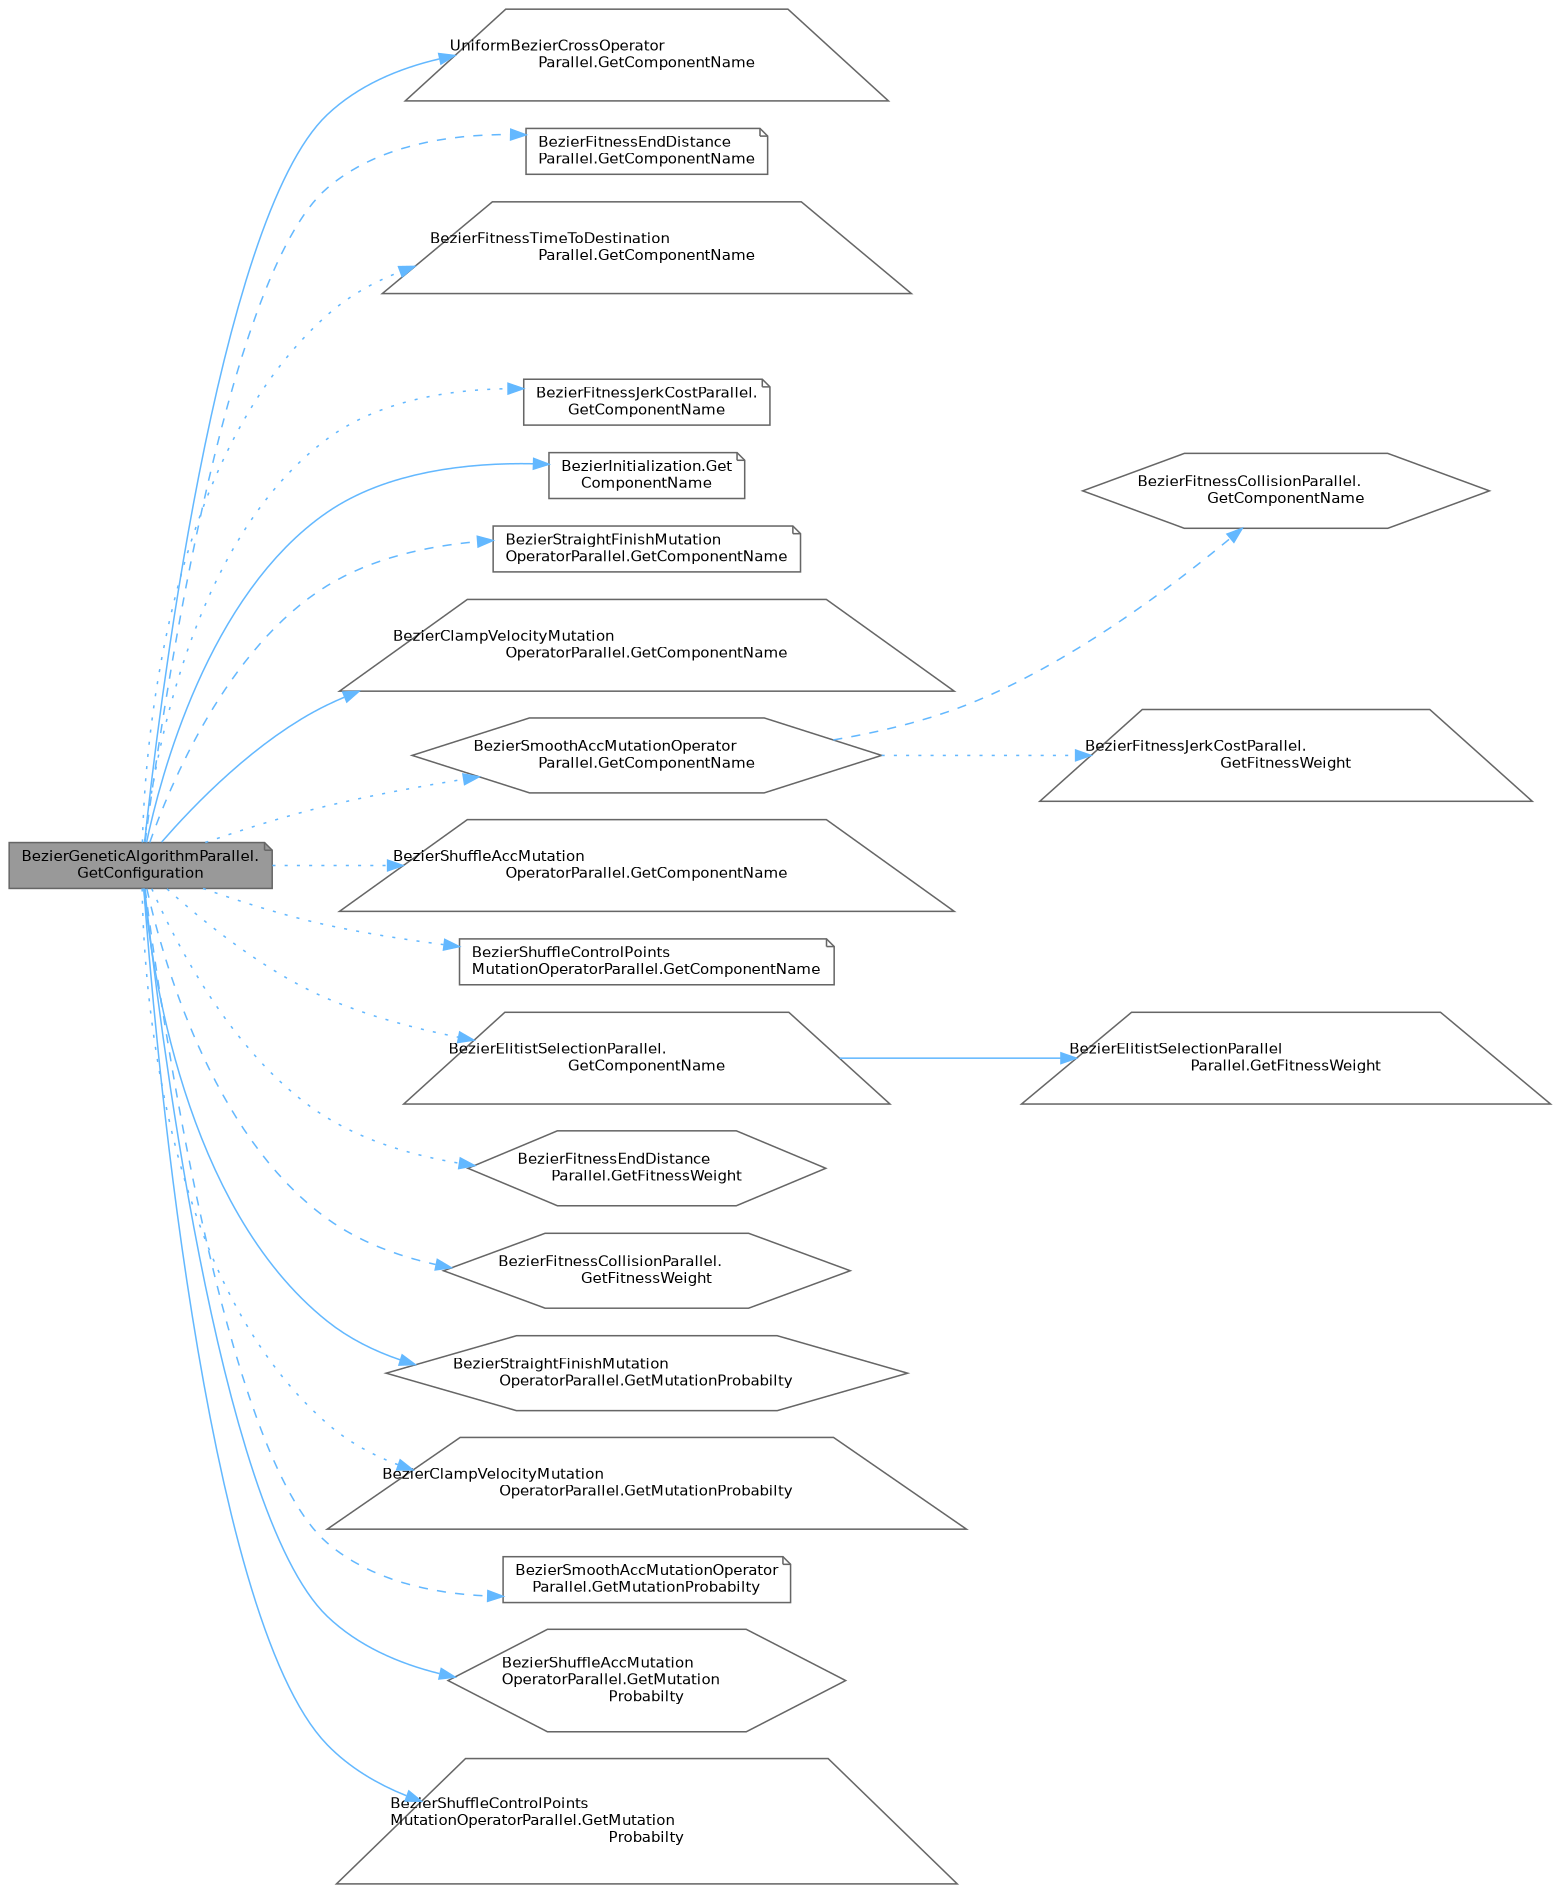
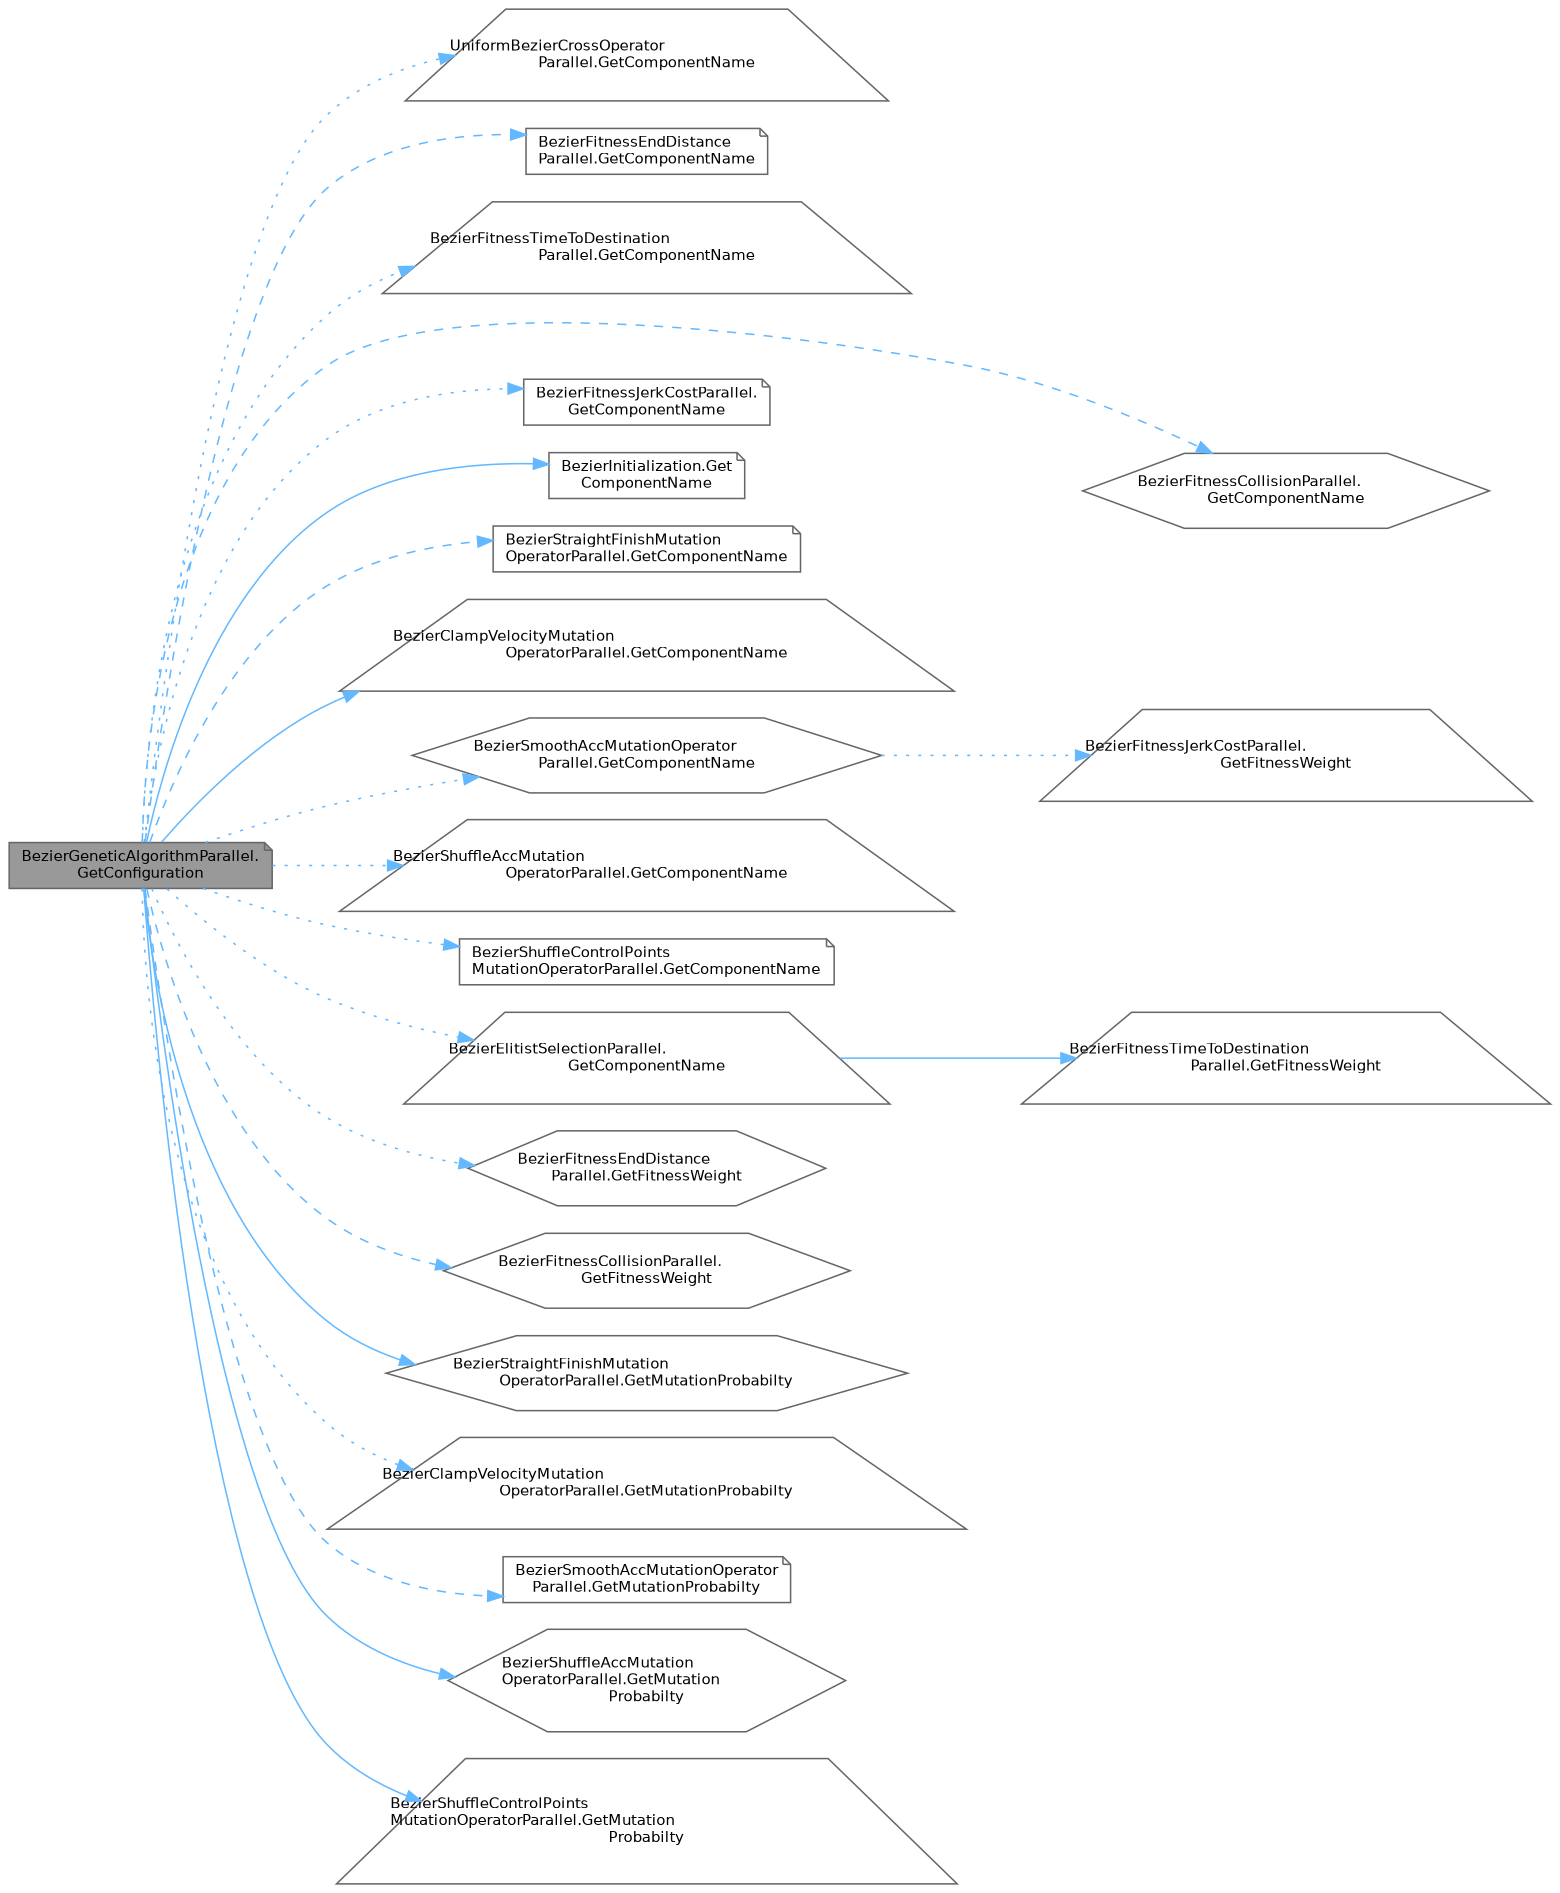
edge "BezierGeneticAlgorithmParallel. GetConfiguration" -> "UniformBezierCrossOperator Parallel.GetComponentName": style solid -> dotted
edge "BezierSmoothAccMutationOperator Parallel.GetComponentName" -> "BezierFitnessCollisionParallel. GetComponentName": now "BezierGeneticAlgorithmParallel. GetConfiguration" -> "BezierFitnessCollisionParallel. GetComponentName"
node "BezierElitistSelectionParallel Parallel.GetFitnessWeight": label "BezierElitistSelectionParallel Parallel.GetFitnessWeight" -> "BezierFitnessTimeToDestination Parallel.GetFitnessWeight"
